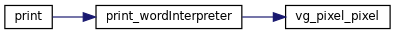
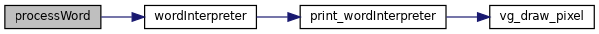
node "print": label "print" -> "wordInterpreter"
node "processWord": added
node "vg_pixel_pixel": label "vg_pixel_pixel" -> "vg_draw_pixel"
